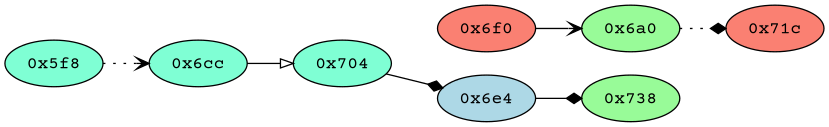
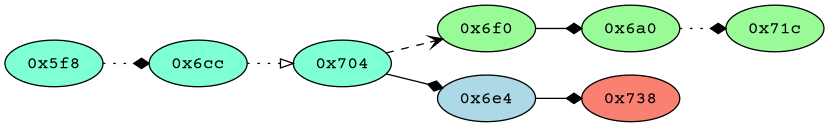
node "0x6f0": fillcolor salmon -> palegreen
edge "0x6f0" -> "0x6a0": arrowhead vee -> diamond
node "0x71c": fillcolor salmon -> palegreen
edge "0x704" -> "0x6f0": added
edge "0x5f8" -> "0x6cc": arrowhead vee -> diamond
edge "0x6cc" -> "0x704": style solid -> dotted
node "0x738": fillcolor palegreen -> salmon
